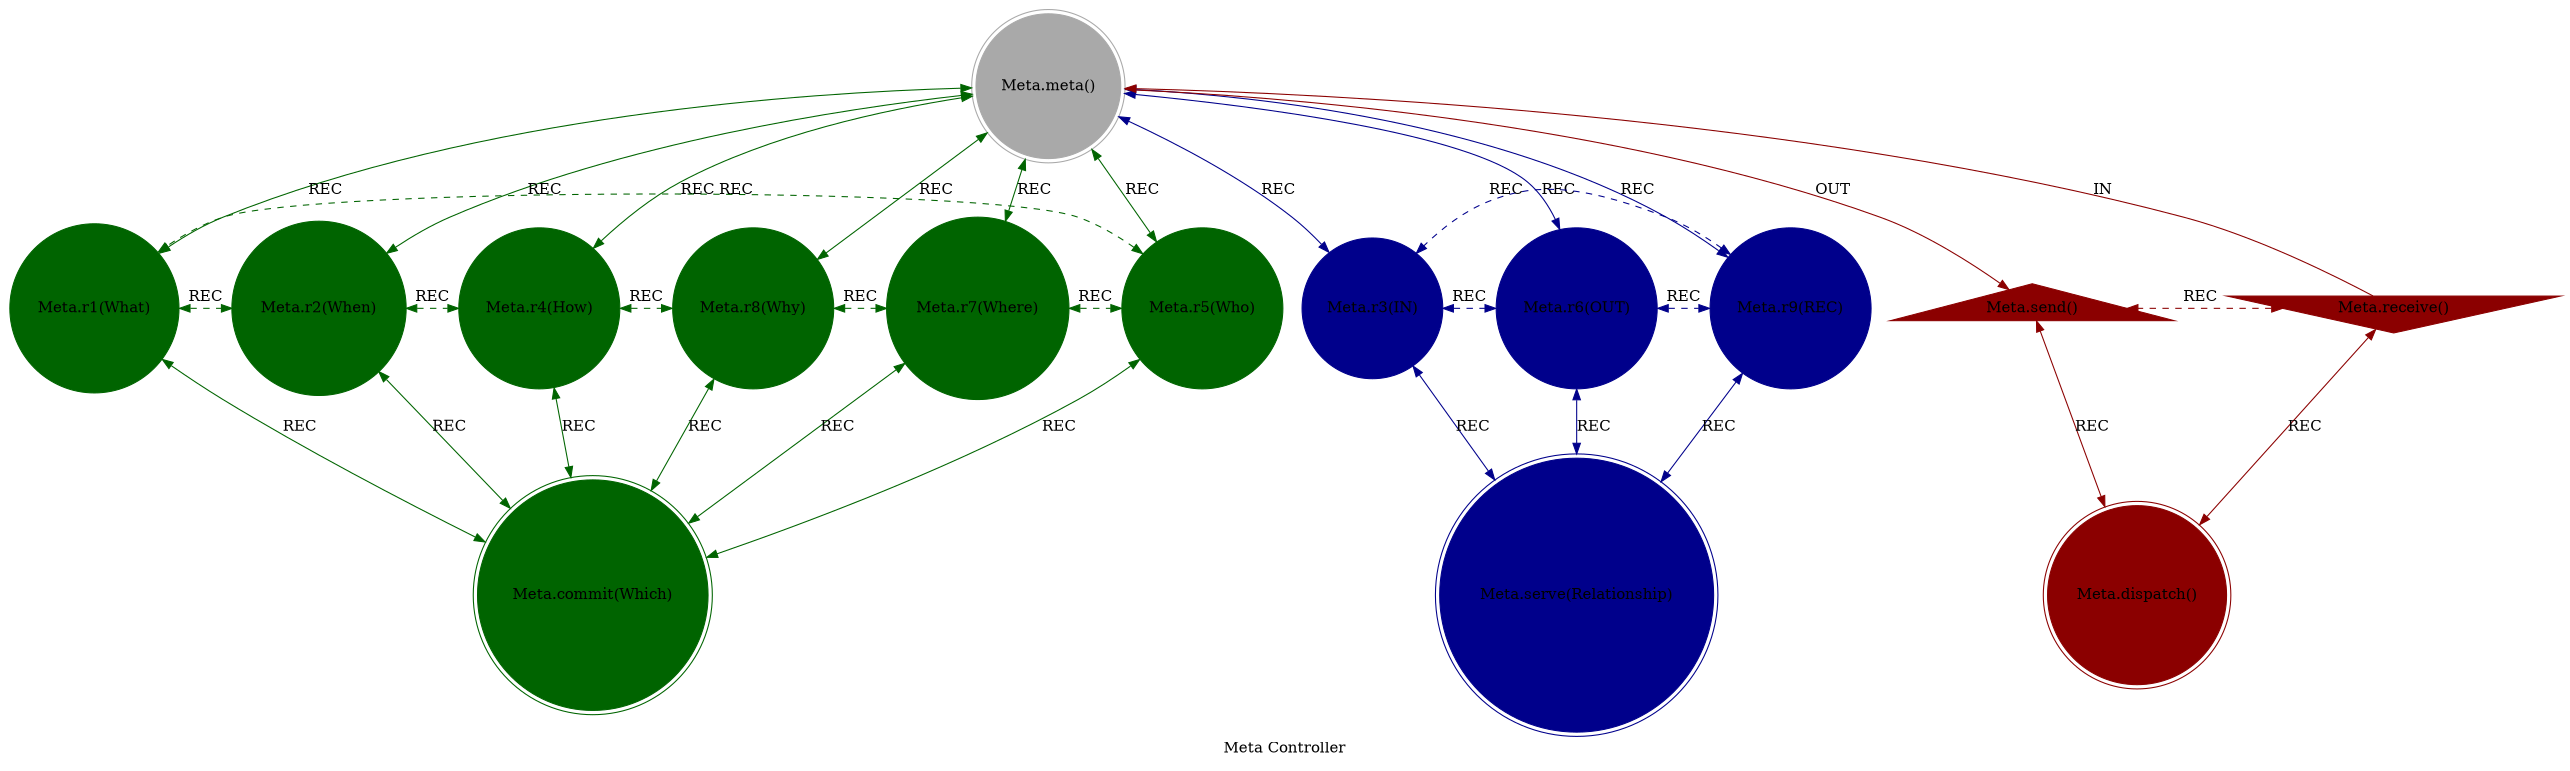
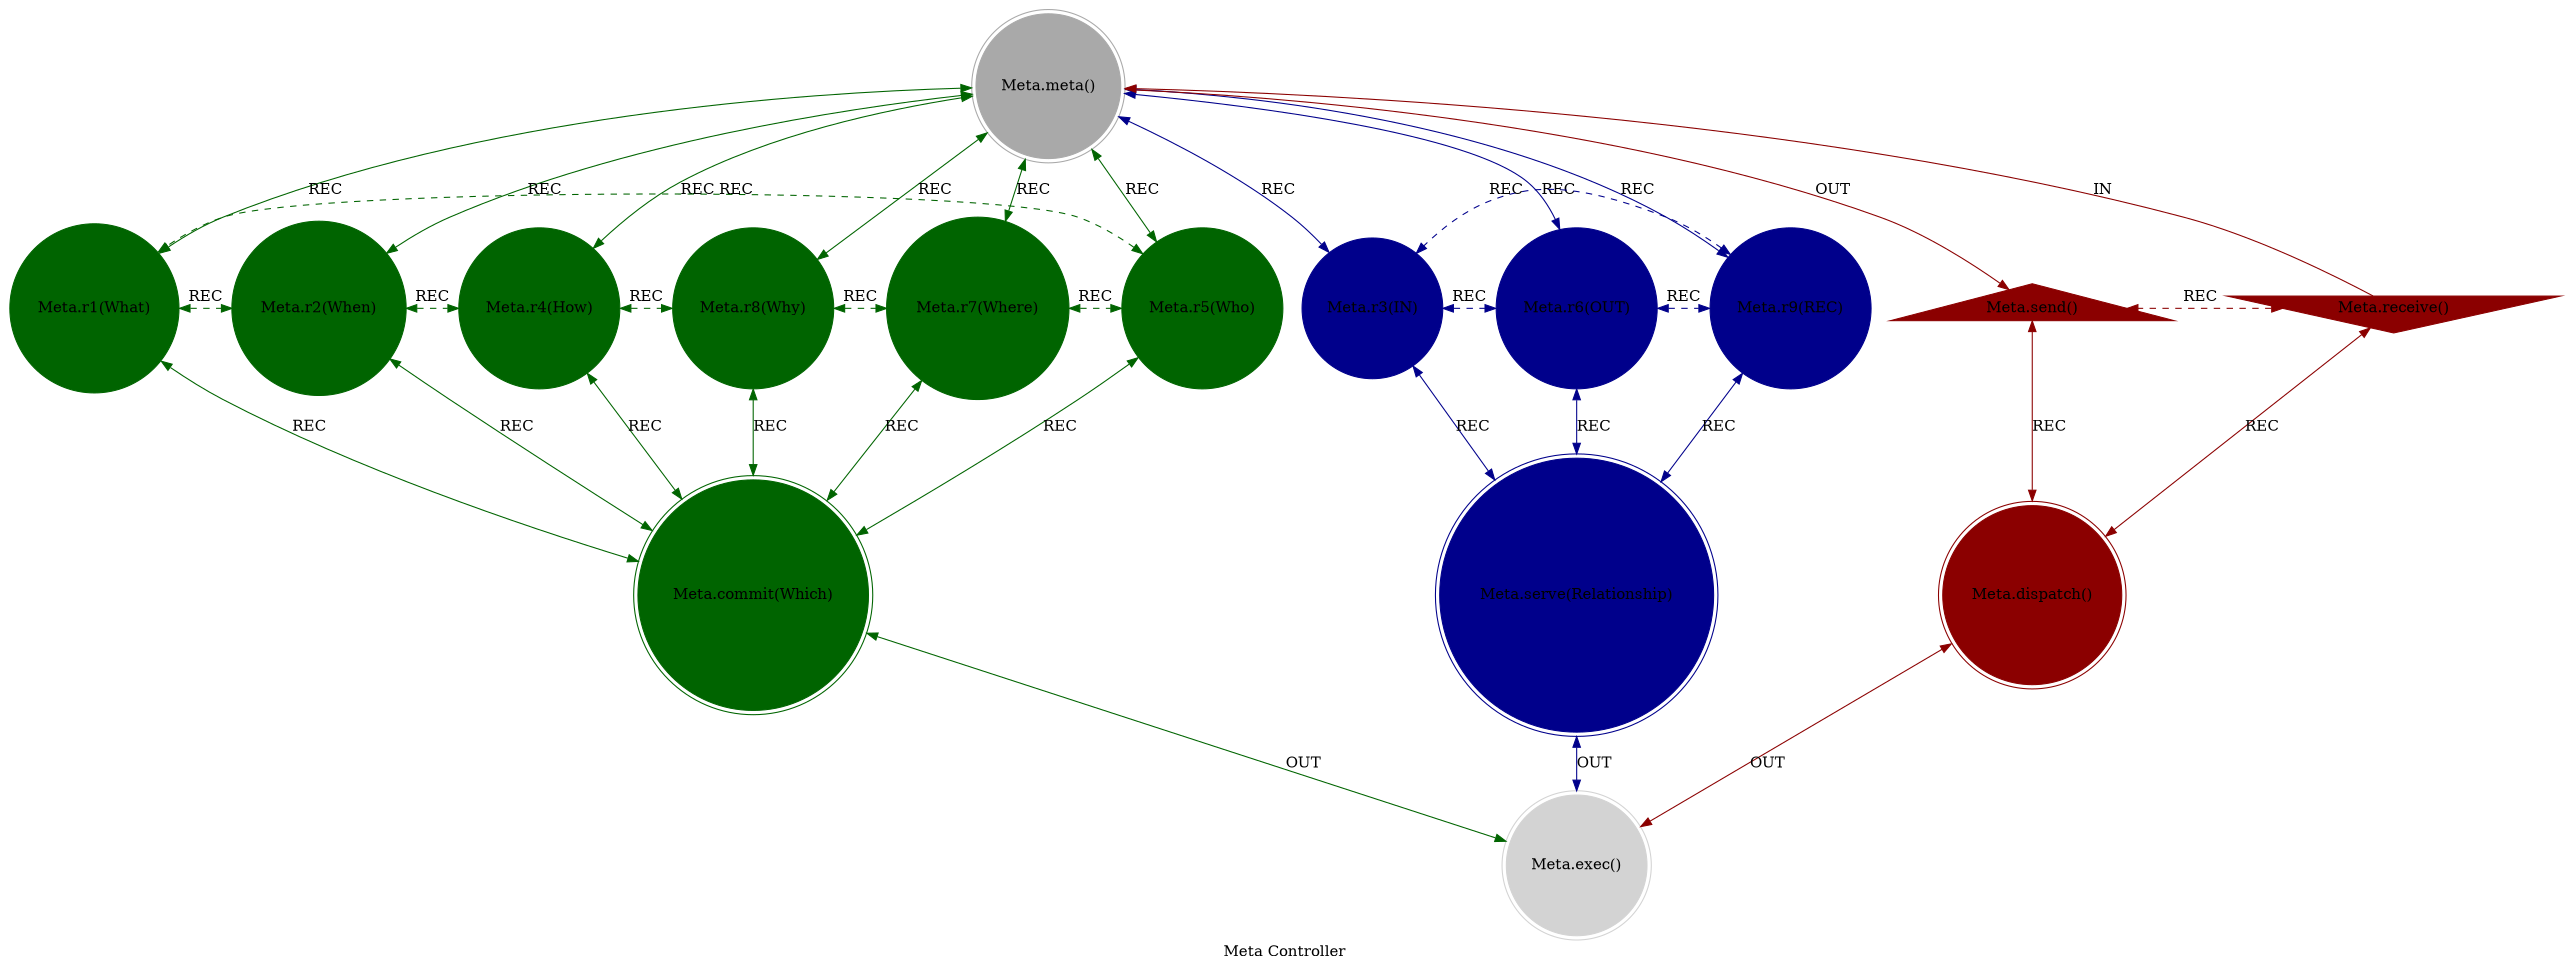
node "Meta.exec()": added
